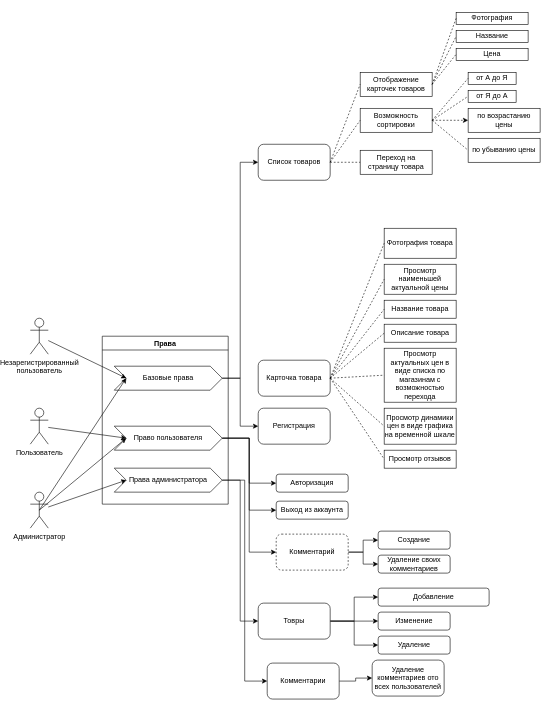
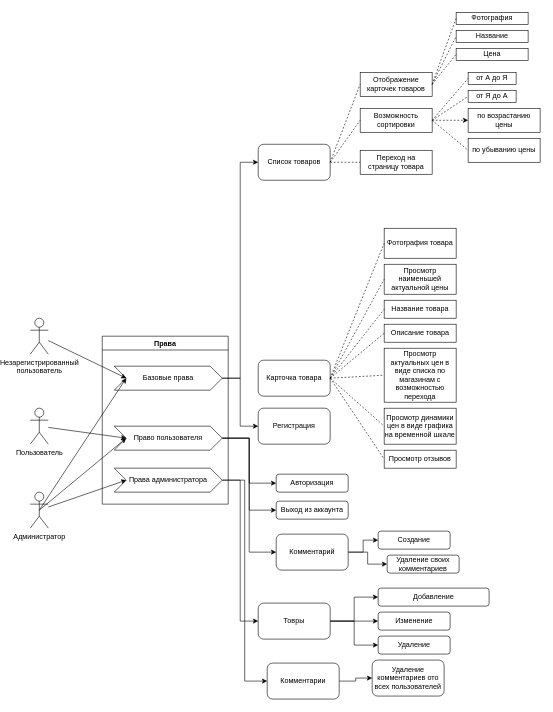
node "Комментарий": style dashed -> solid
node "Удаление своих комментариев": moved (414, 564) -> (423, 564)
